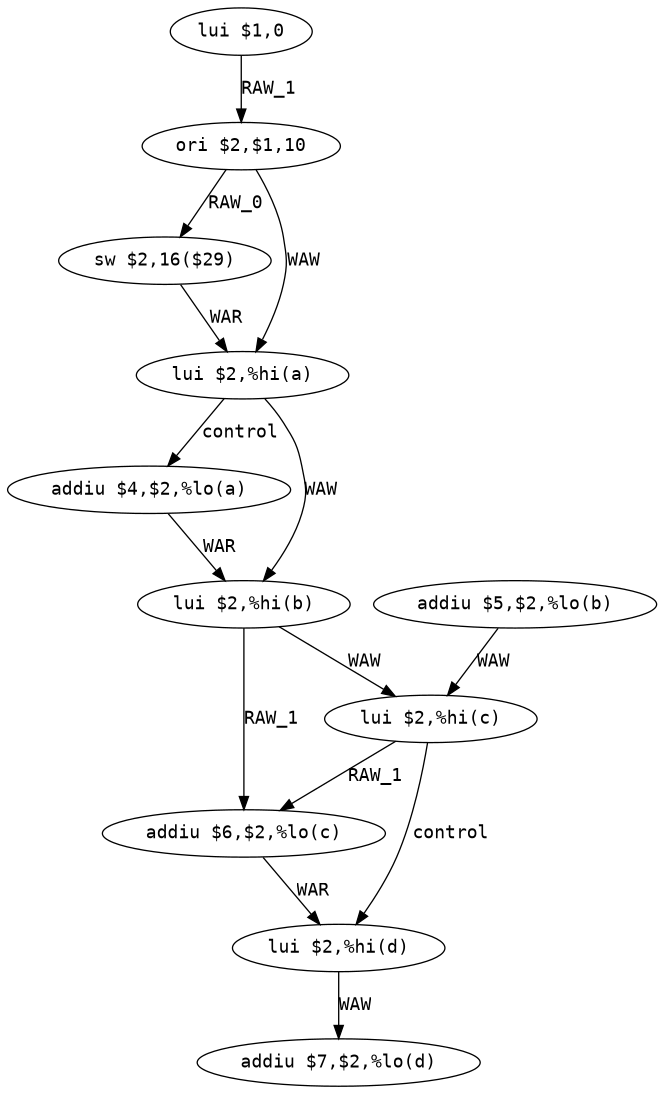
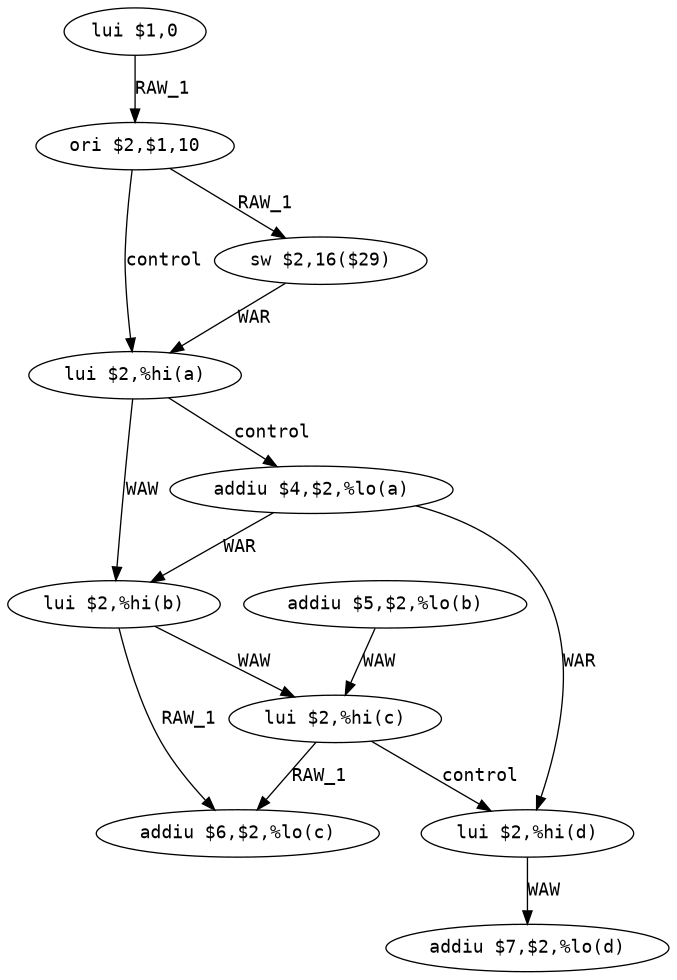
edge "ori $2,$1,10" -> "sw $2,16($29)": label "RAW_0" -> "RAW_1"
edge "ori $2,$1,10" -> "lui $2,%hi(a)": label "WAW" -> "control"
edge "addiu $6,$2,%lo(c)" -> "lui $2,%hi(d)": now "addiu $4,$2,%lo(a)" -> "lui $2,%hi(d)"
